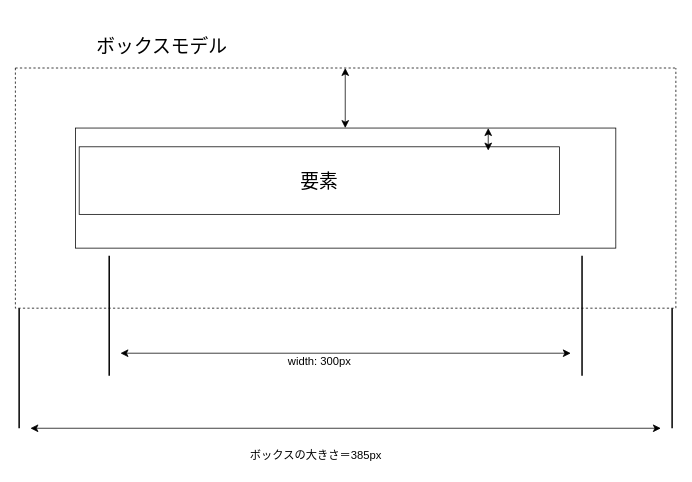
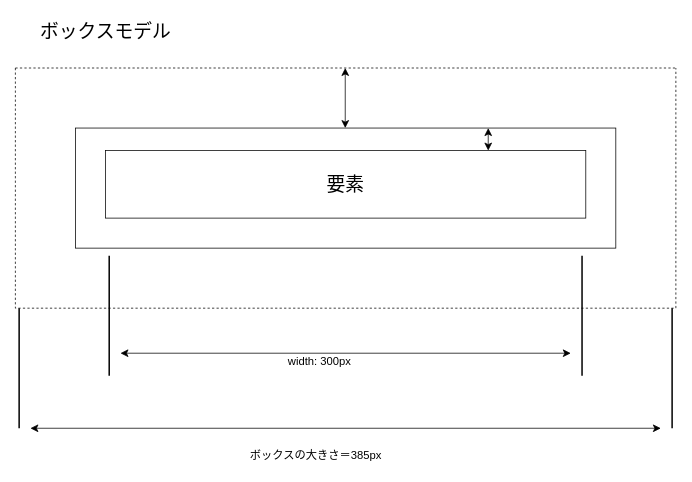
node "ボックスモデル": moved (162, 45) -> (105, 30)
node "要素": moved (319, 180) -> (345, 184)
